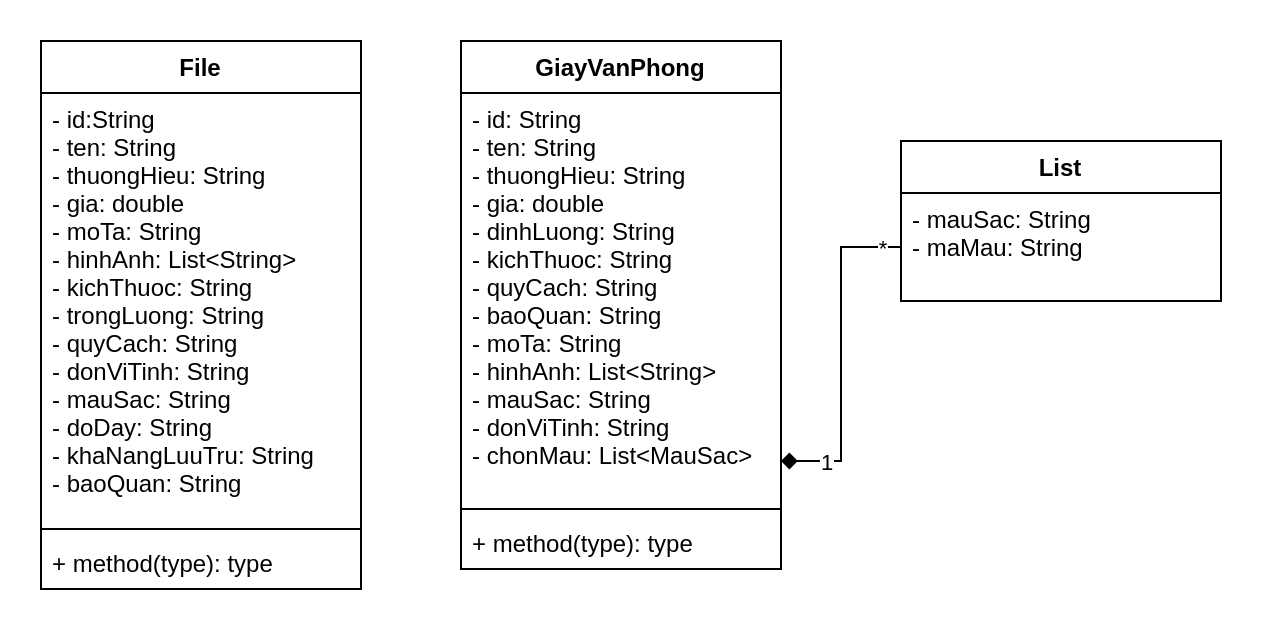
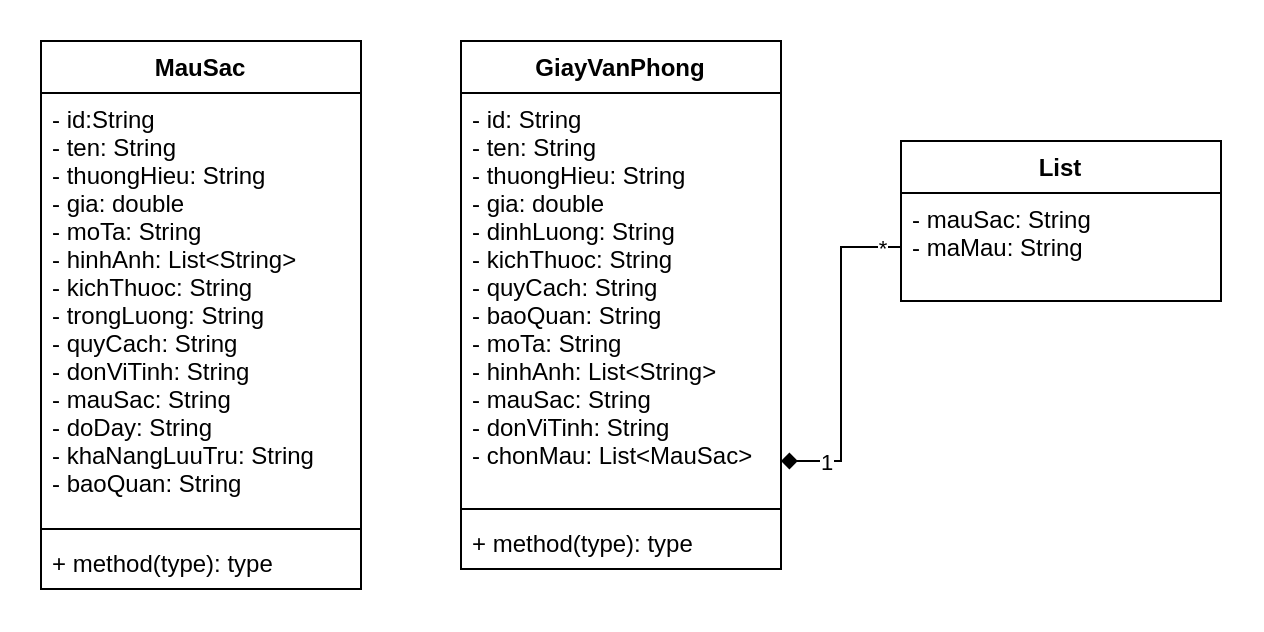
node "File": label "File" -> "MauSac"
